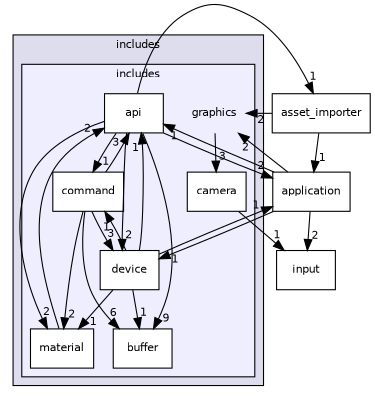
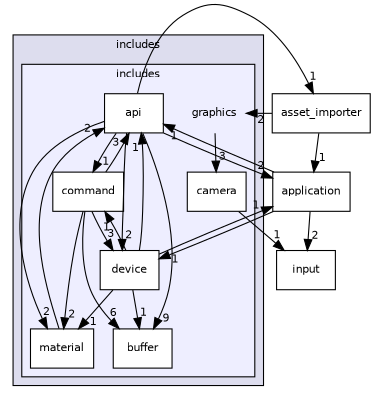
edge "application" -> "graphics": removed
